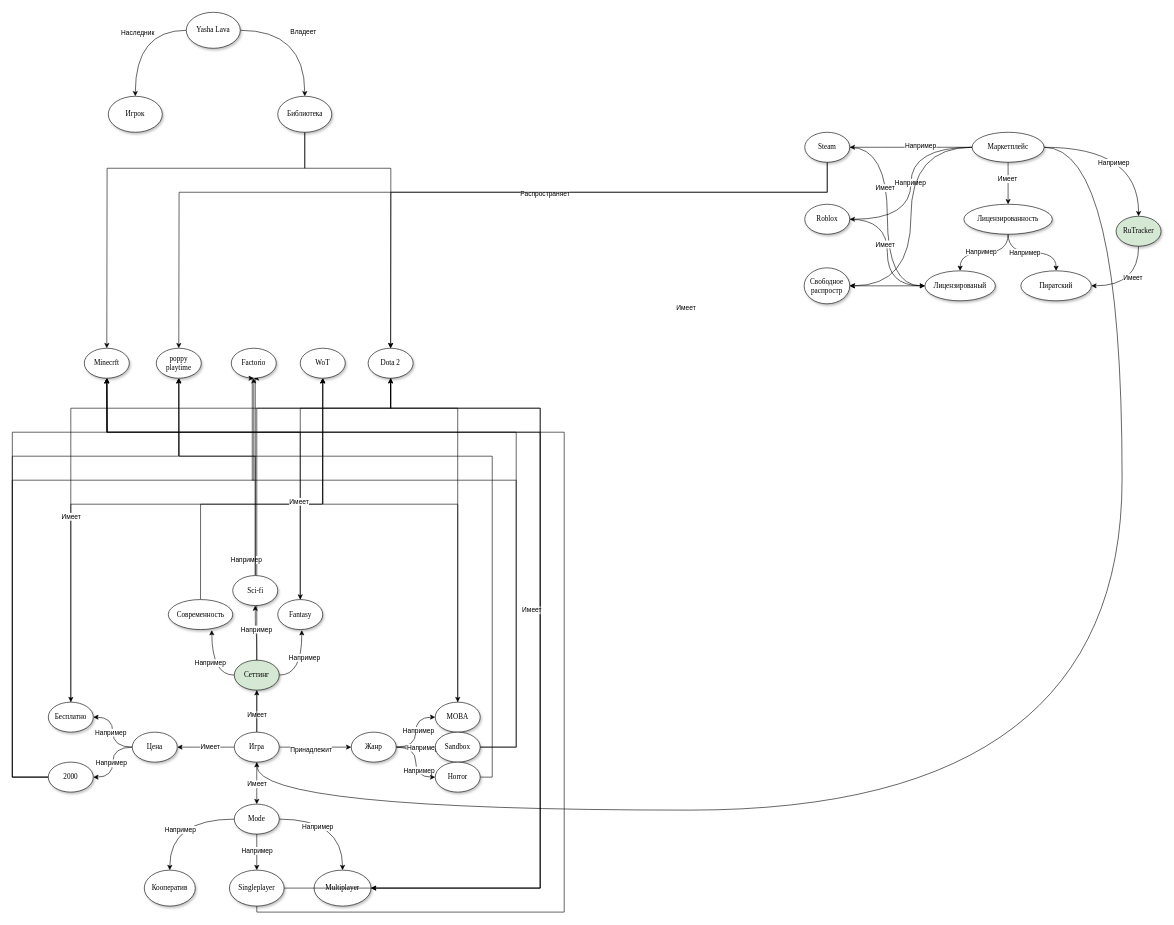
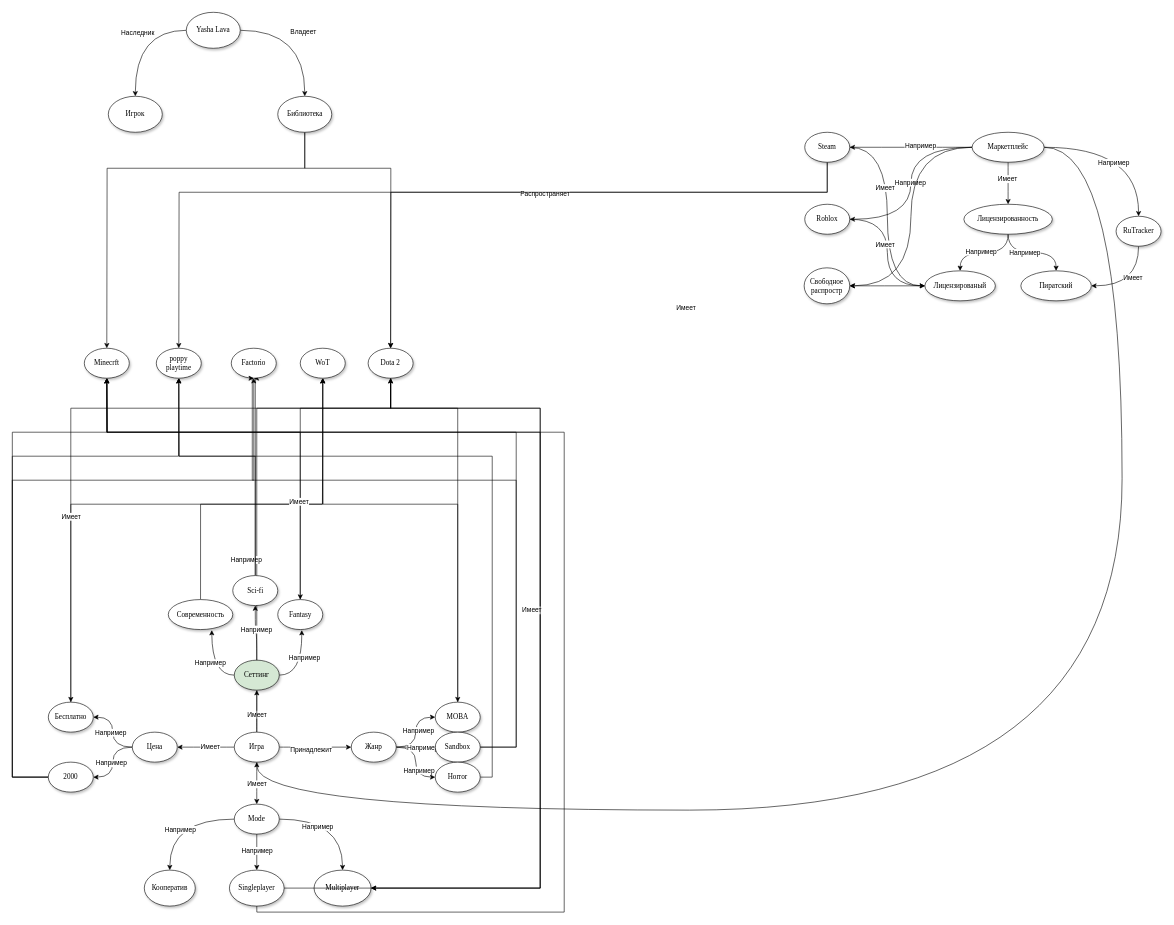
node "RuTracker": fillcolor #d5e8d4 -> #ffffff
